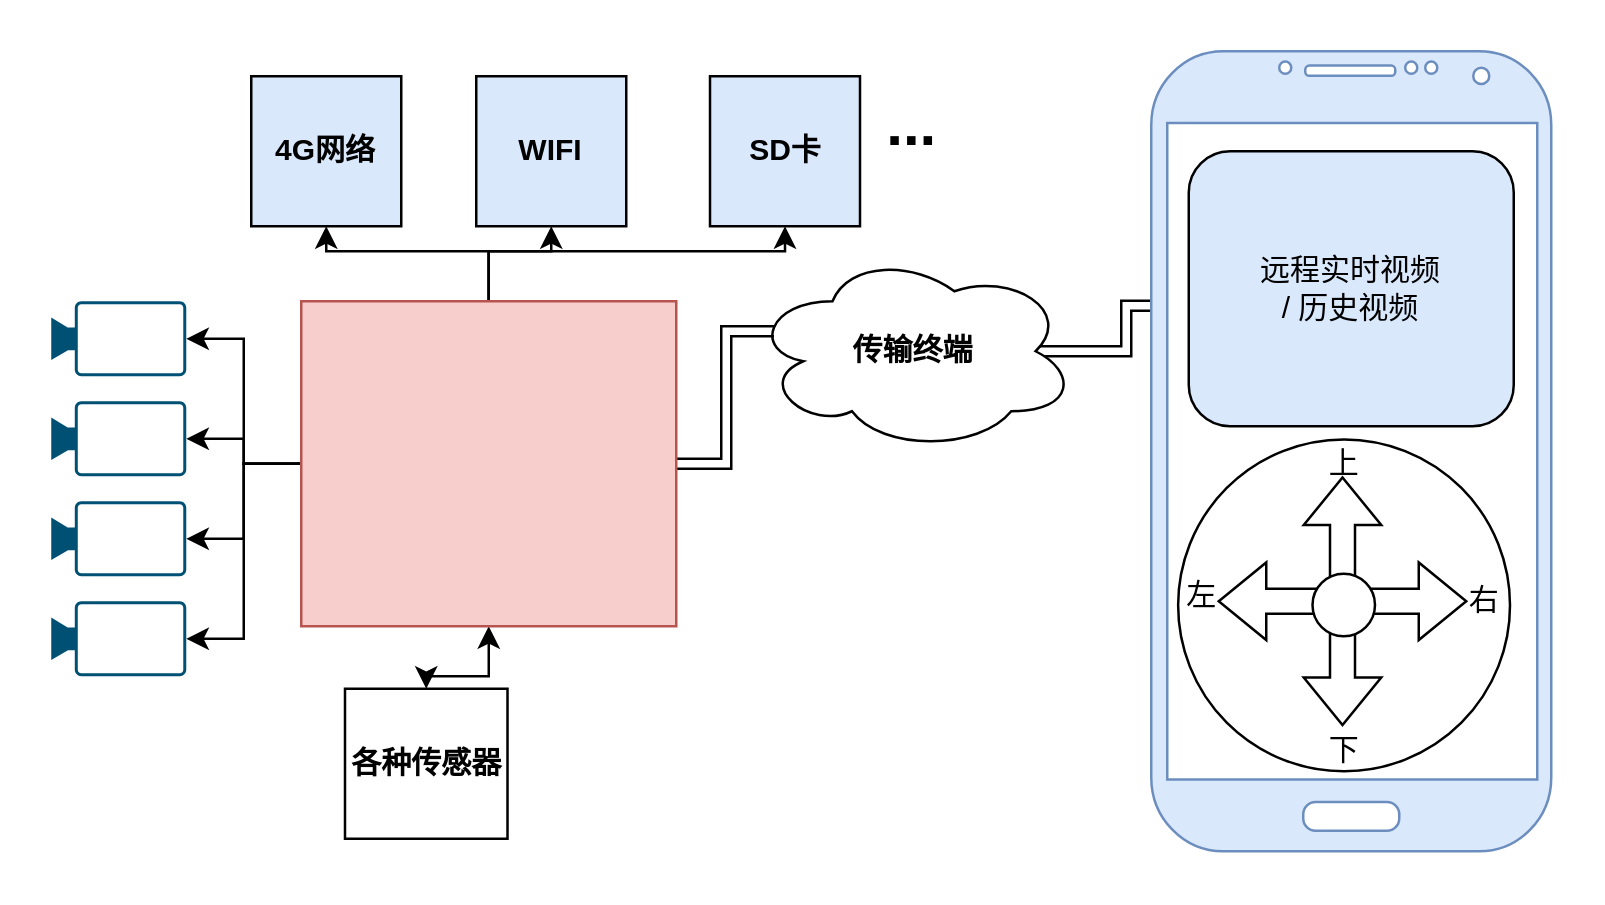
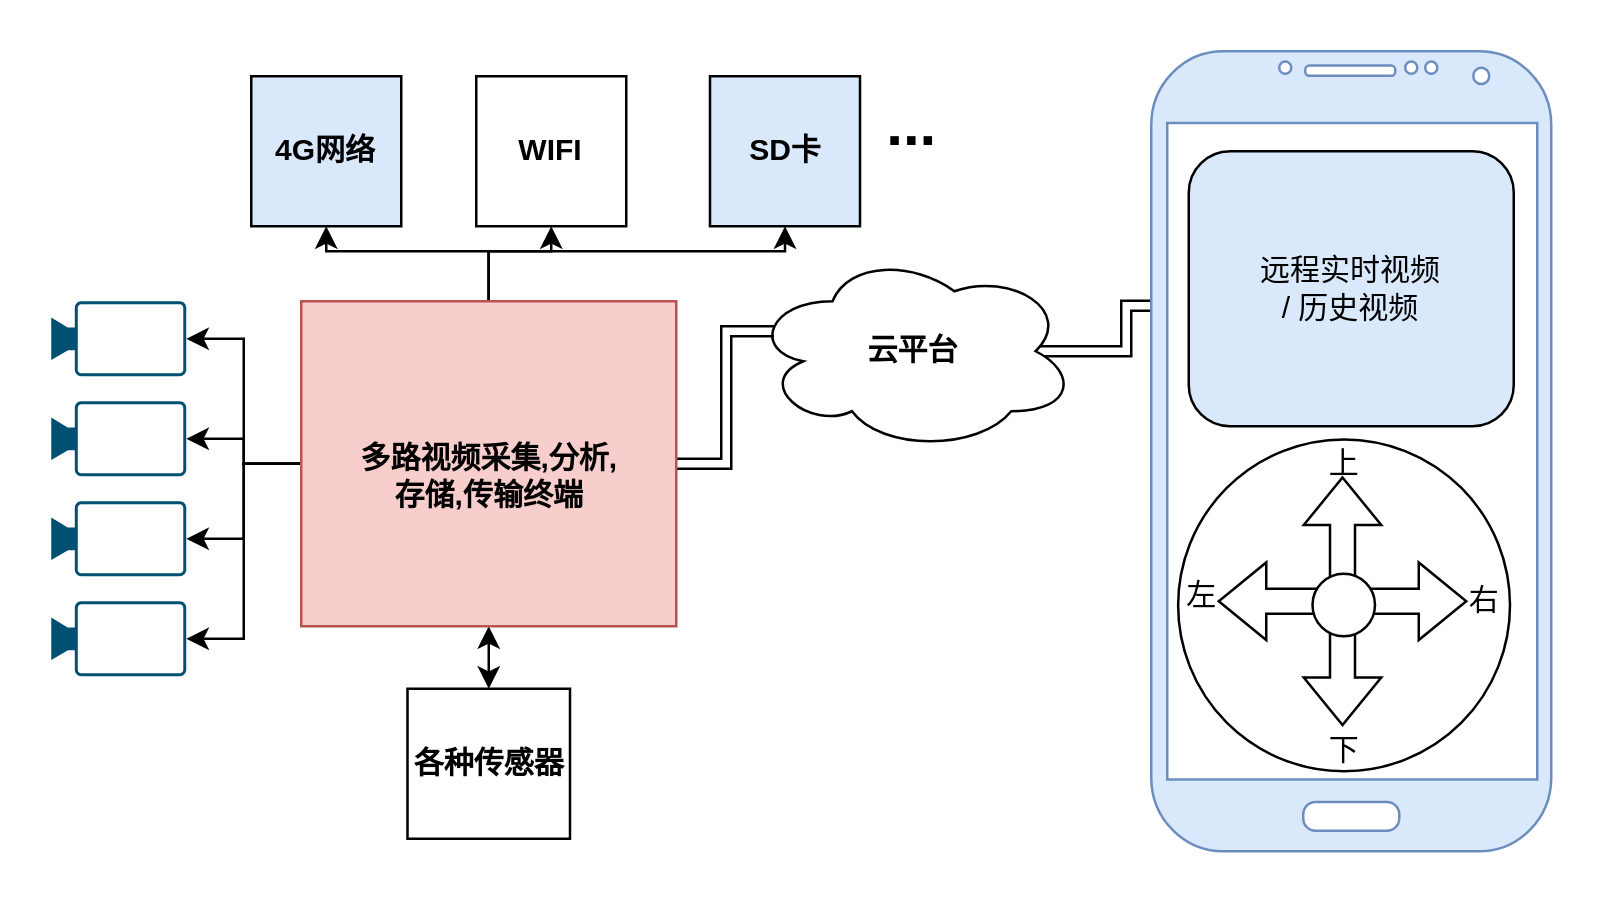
node "WIFI": fillcolor #dae8fc -> #ffffff
node "传输终端": label "传输终端" -> "云平台"
node "多路视频采集,分析, 存储,传输终端": added
node "各种传感器": moved (426, 764) -> (489, 764)
